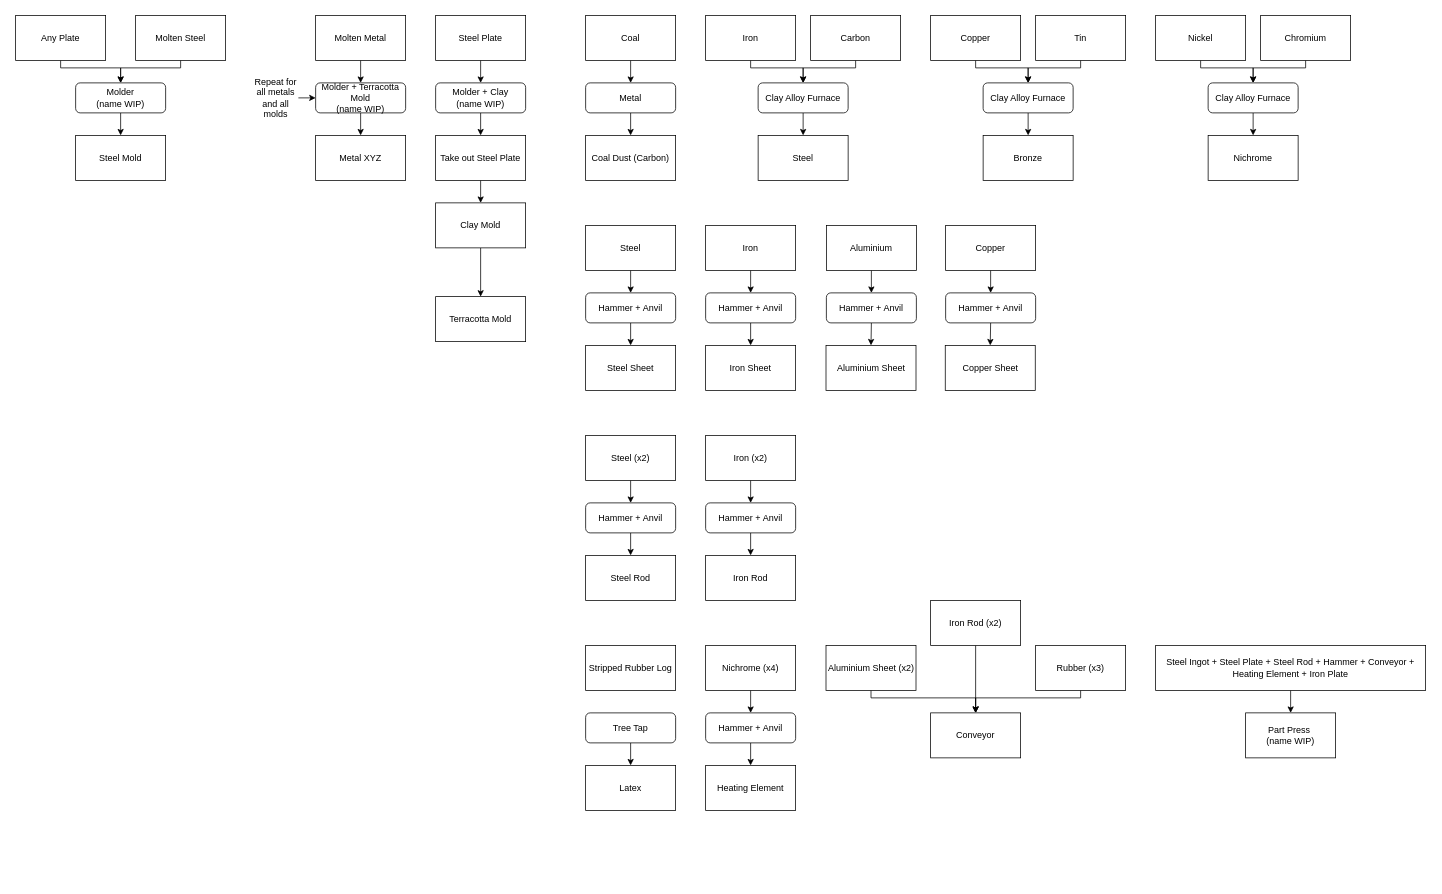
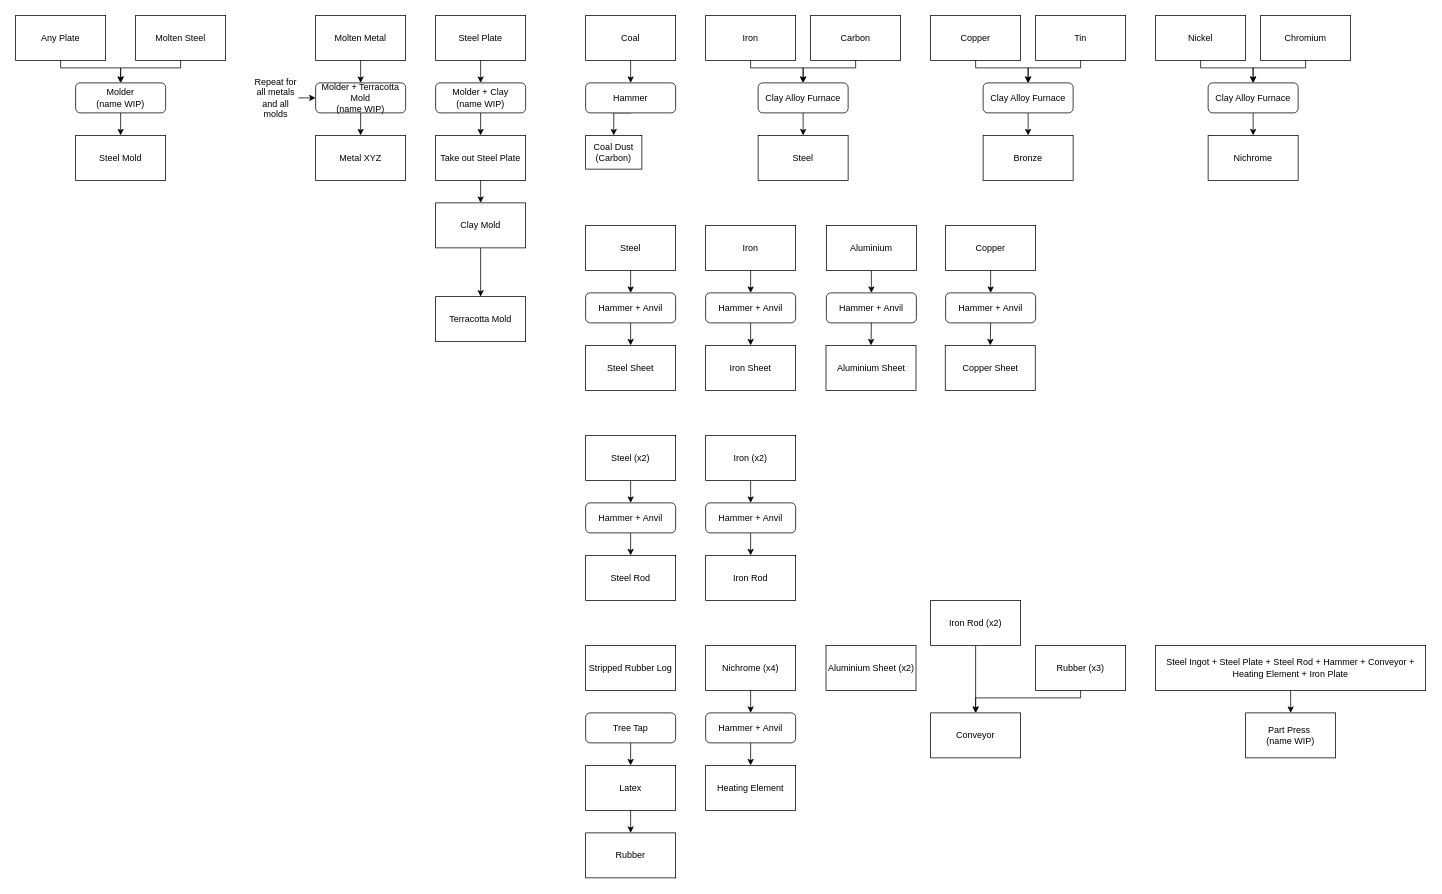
node "Metal": label "Metal" -> "Hammer"
node "Coal Dust (Carbon)": size 90x45 -> 56x34
edge "Aluminium Sheet (x2)" -> "Conveyor": removed
edge "Latex" -> "Rubber": added
node "Rubber": added
